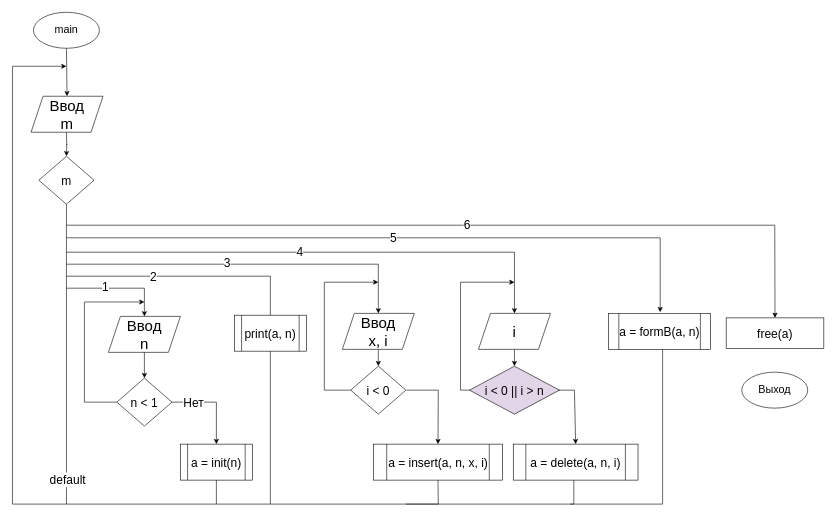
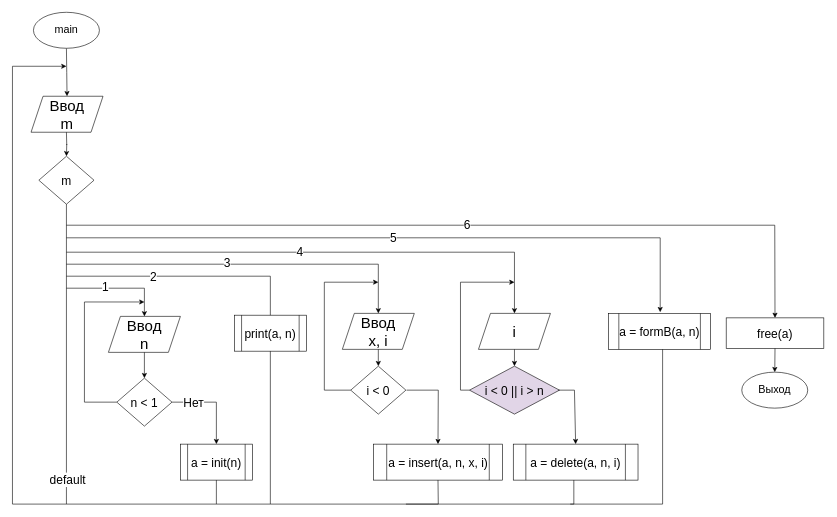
edge "free(a)" -> "Выход": added
